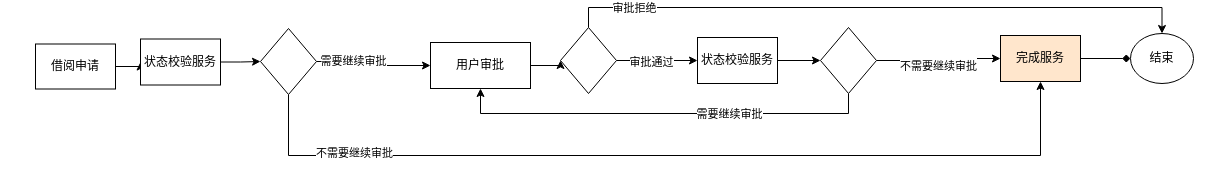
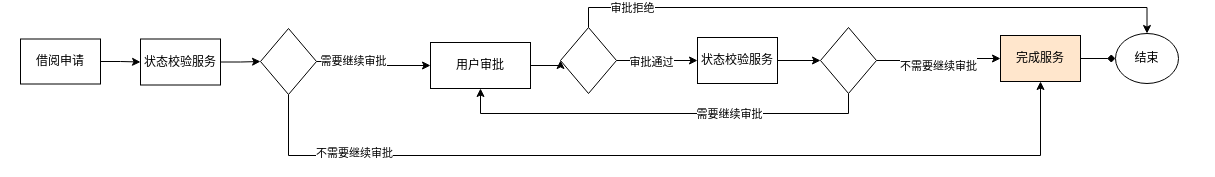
node "结束": moved (1162, 59) -> (1147, 59)
node "借阅申请": moved (76, 67) -> (61, 62)
